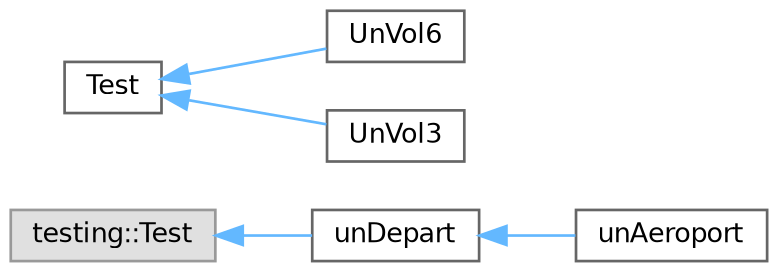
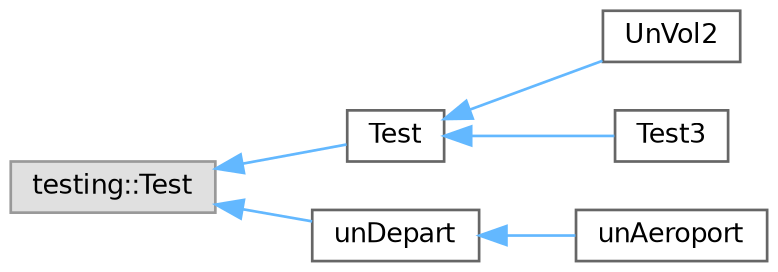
node "UnVol6": label "UnVol6" -> "UnVol2"
node "UnVol3": label "UnVol3" -> "Test3"
edge "Test" -> "testing::Test": added
